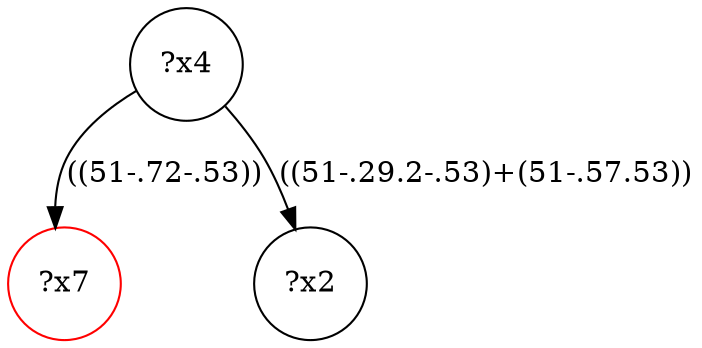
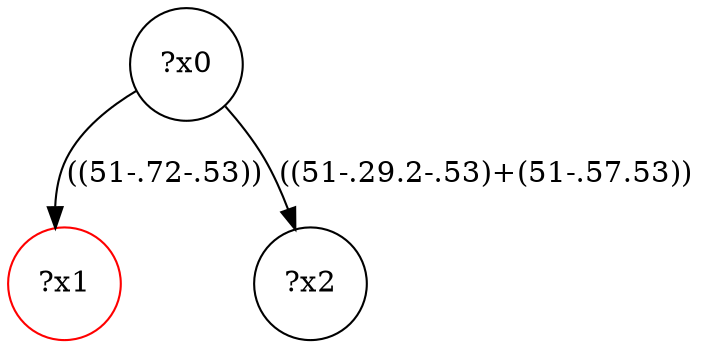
node "?x4": label "?x4" -> "?x0"
node "?x7": label "?x7" -> "?x1"
